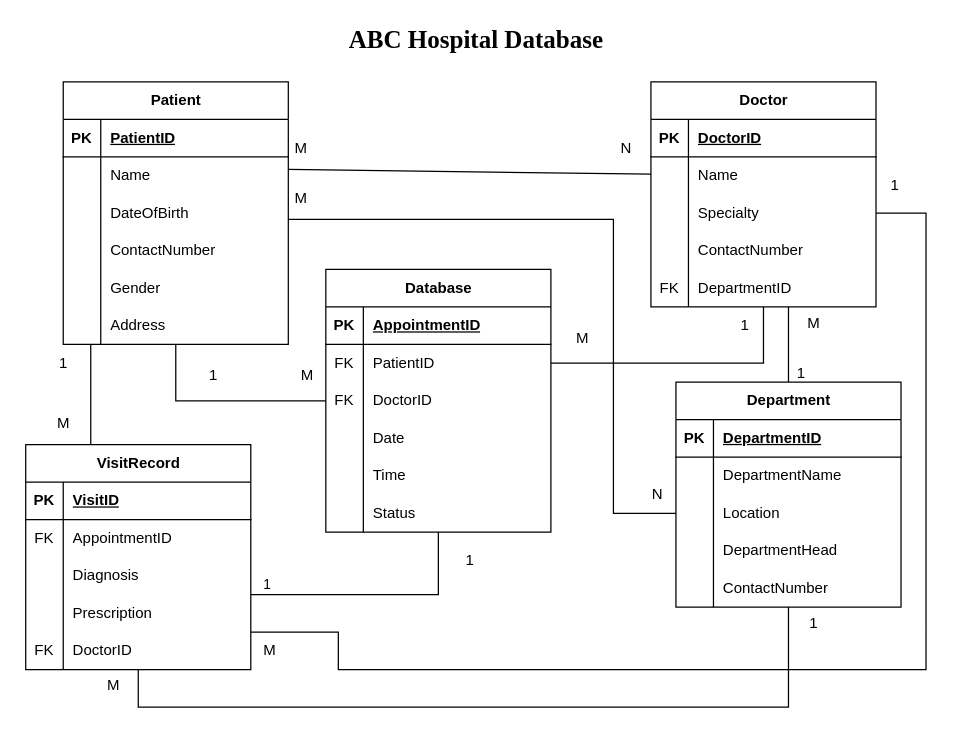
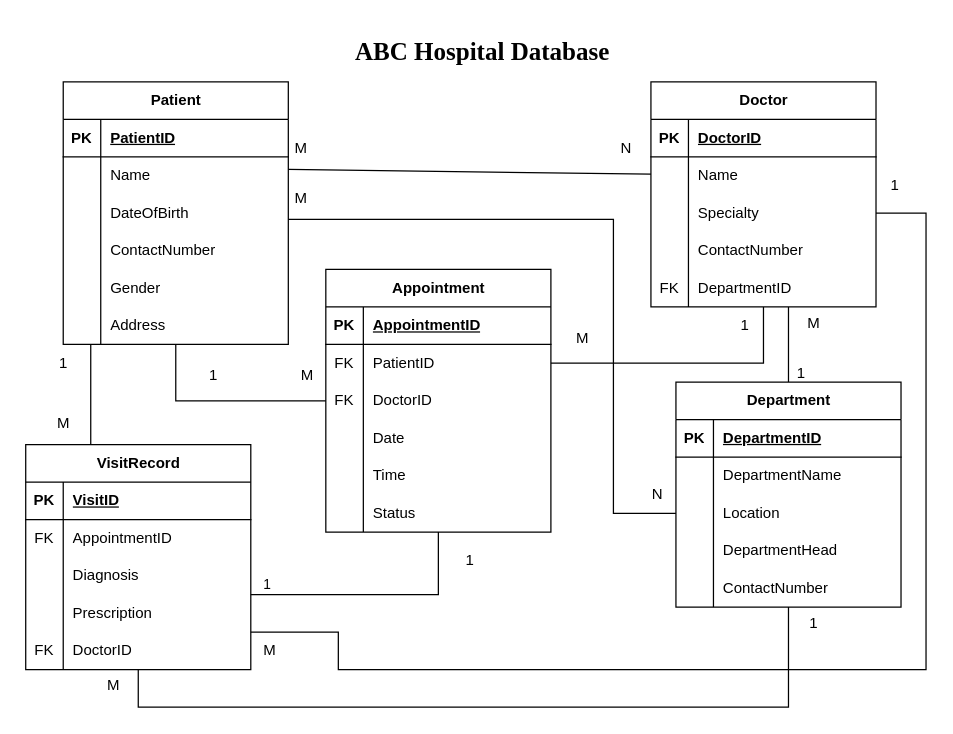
node "ABC Hospital Database": moved (476, 38) -> (482, 51)
node "Database": label "Database" -> "Appointment"
